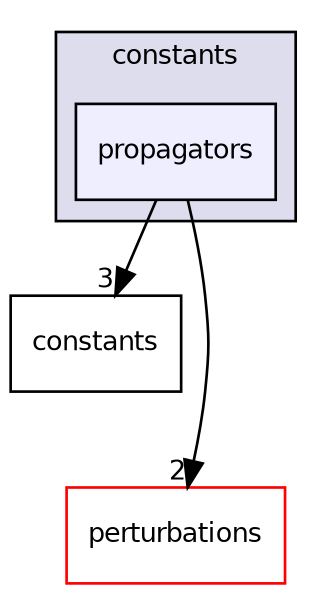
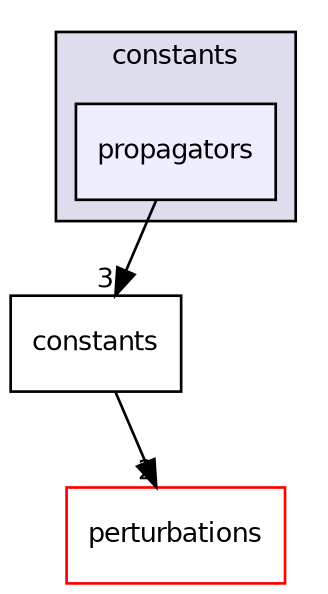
edge "propagators" -> "perturbations": now "constants" -> "perturbations"
